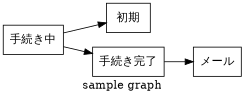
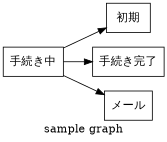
edge "手続き完了" -> "メール": now "手続き中" -> "メール"
